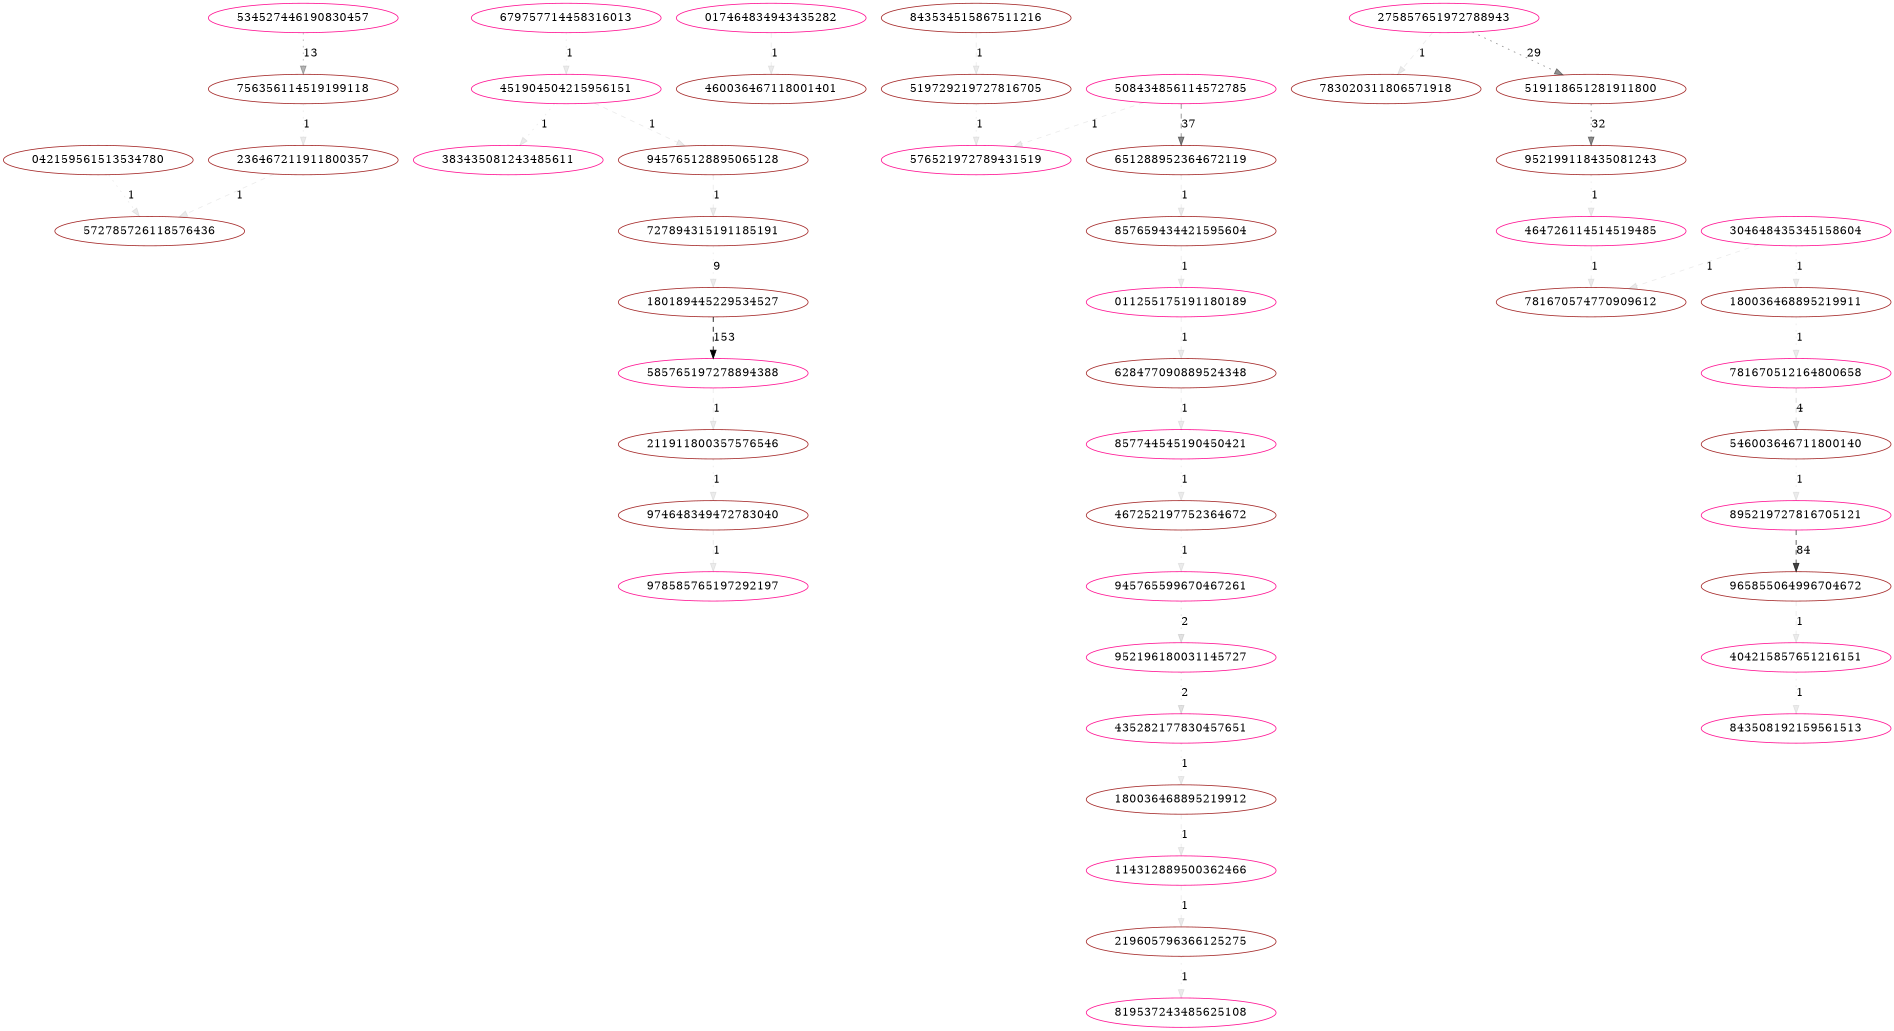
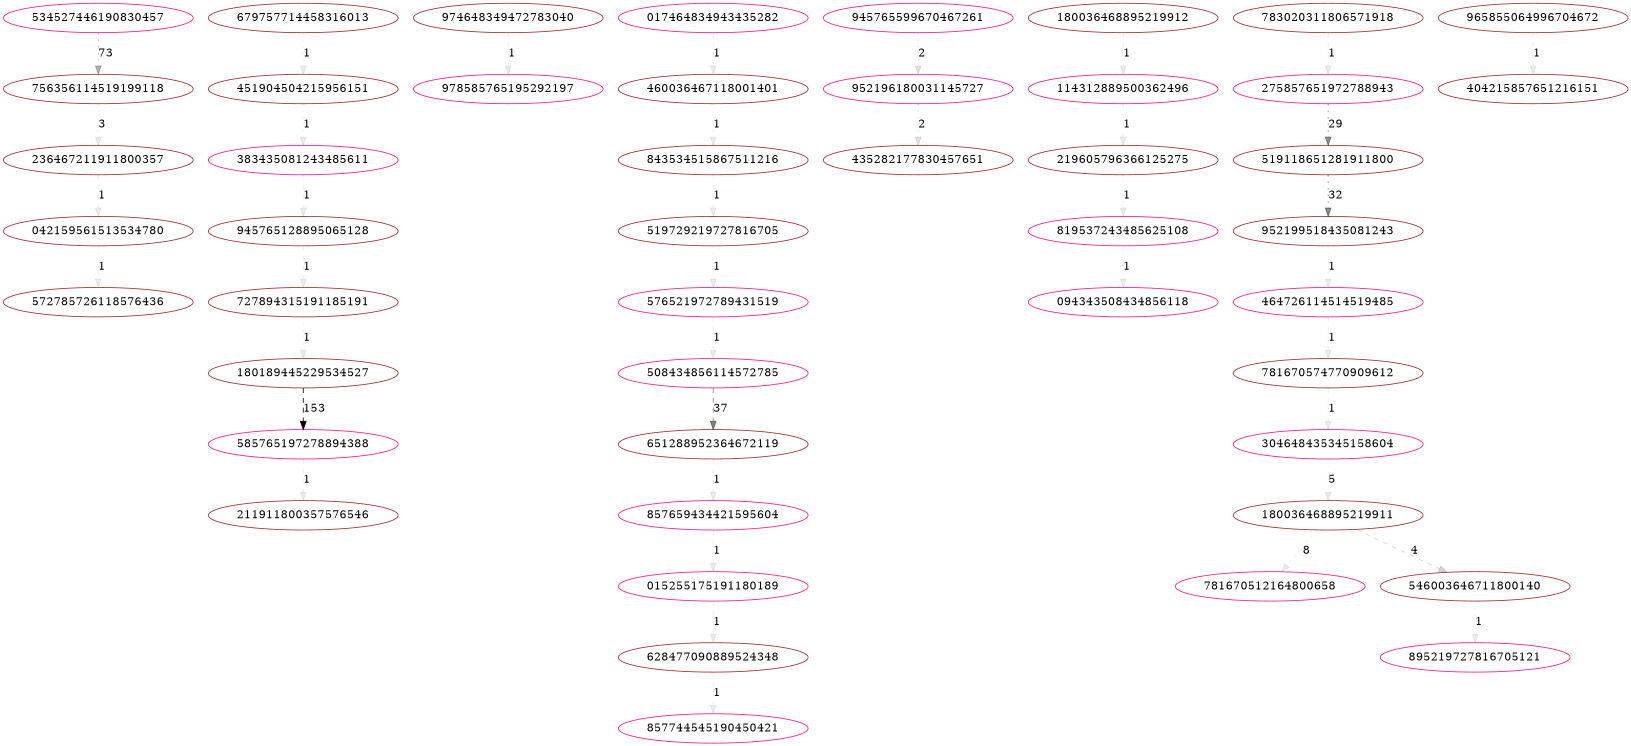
node "679757714458316013": color deeppink -> brown
edge "275857651972788943" -> "783020311806571918": reversed
edge "534527446190830457" -> "756356114519199118": label "13" -> "73"
node "451904504215956151": color deeppink -> brown
edge "460036467118001401" -> "843534515867511216": added, label "1"
edge "451904504215956151" -> "945765128895065128": now "383435081243485611" -> "945765128895065128"
edge "508434856114572785" -> "576521972789431519": reversed
edge "756356114519199118" -> "236467211911800357": label "1" -> "3"
node "952199118435081243": label "952199118435081243" -> "952199518435081243"
edge "236467211911800357" -> "572785726118576436": now "236467211911800357" -> "042159561513534780"
node "857659434421595604": color brown -> deeppink
edge "304648435345158604" -> "781670574770909612": reversed
edge "727894315191185191" -> "180189445229534527": label "9" -> "1"
edge "304648435345158604" -> "180036468895219911": label "1" -> "5"
node "094343508434856118": added
node "011255175191180189": label "011255175191180189" -> "015255175191180189"
edge "180036468895219911" -> "781670512164800658": label "1" -> "8"
edge "781670512164800658" -> "546003646711800140": now "180036468895219911" -> "546003646711800140"
edge "211911800357576546" -> "974648349472783040": removed, label "1"
node "467252197752364672": removed
edge "895219727816705121" -> "965855064996704672": removed, label "84"
node "978585765197292197": label "978585765197292197" -> "978585765195292197"
node "404215857651216151": color deeppink -> brown
node "435282177830457651": color deeppink -> brown
node "843508192159561513": removed
edge "435282177830457651" -> "180036468895219912": removed, label "1"
node "114312889500362466": label "114312889500362466" -> "114312889500362496"
